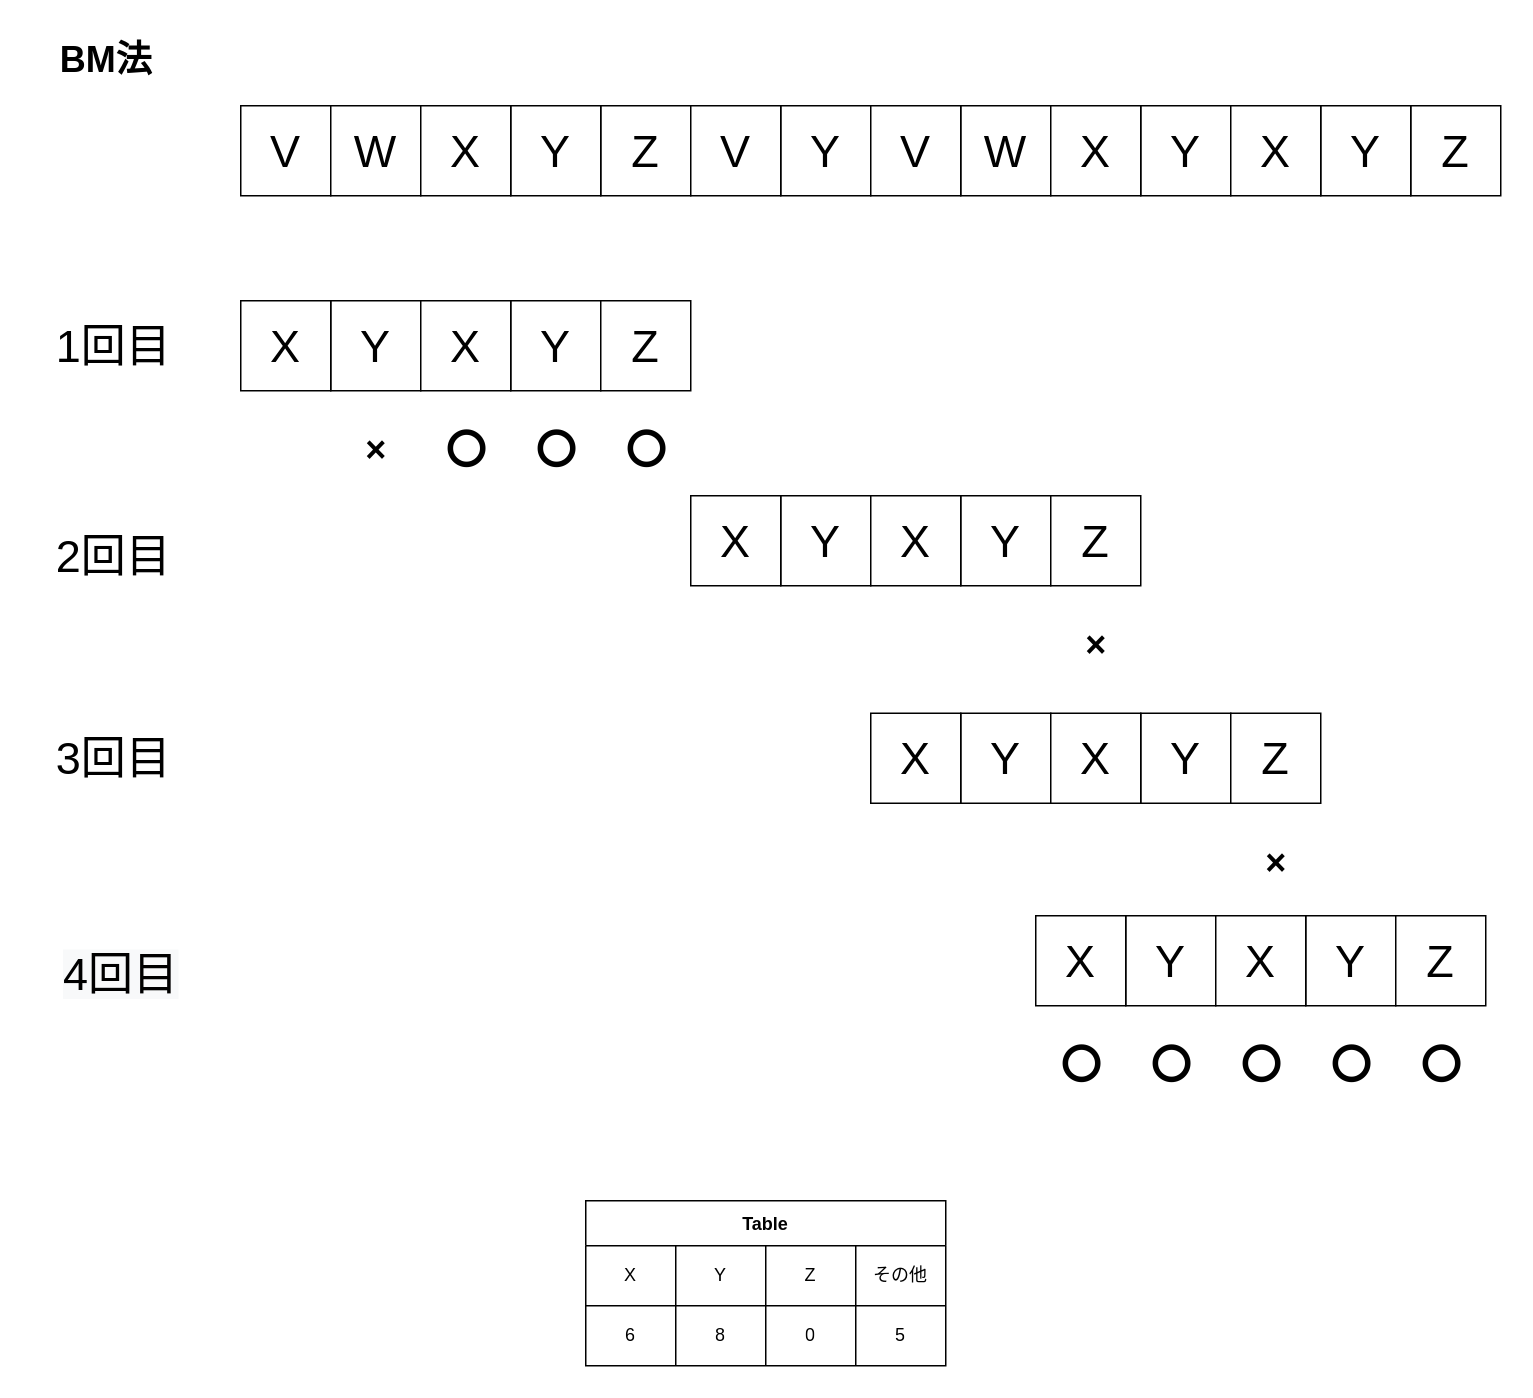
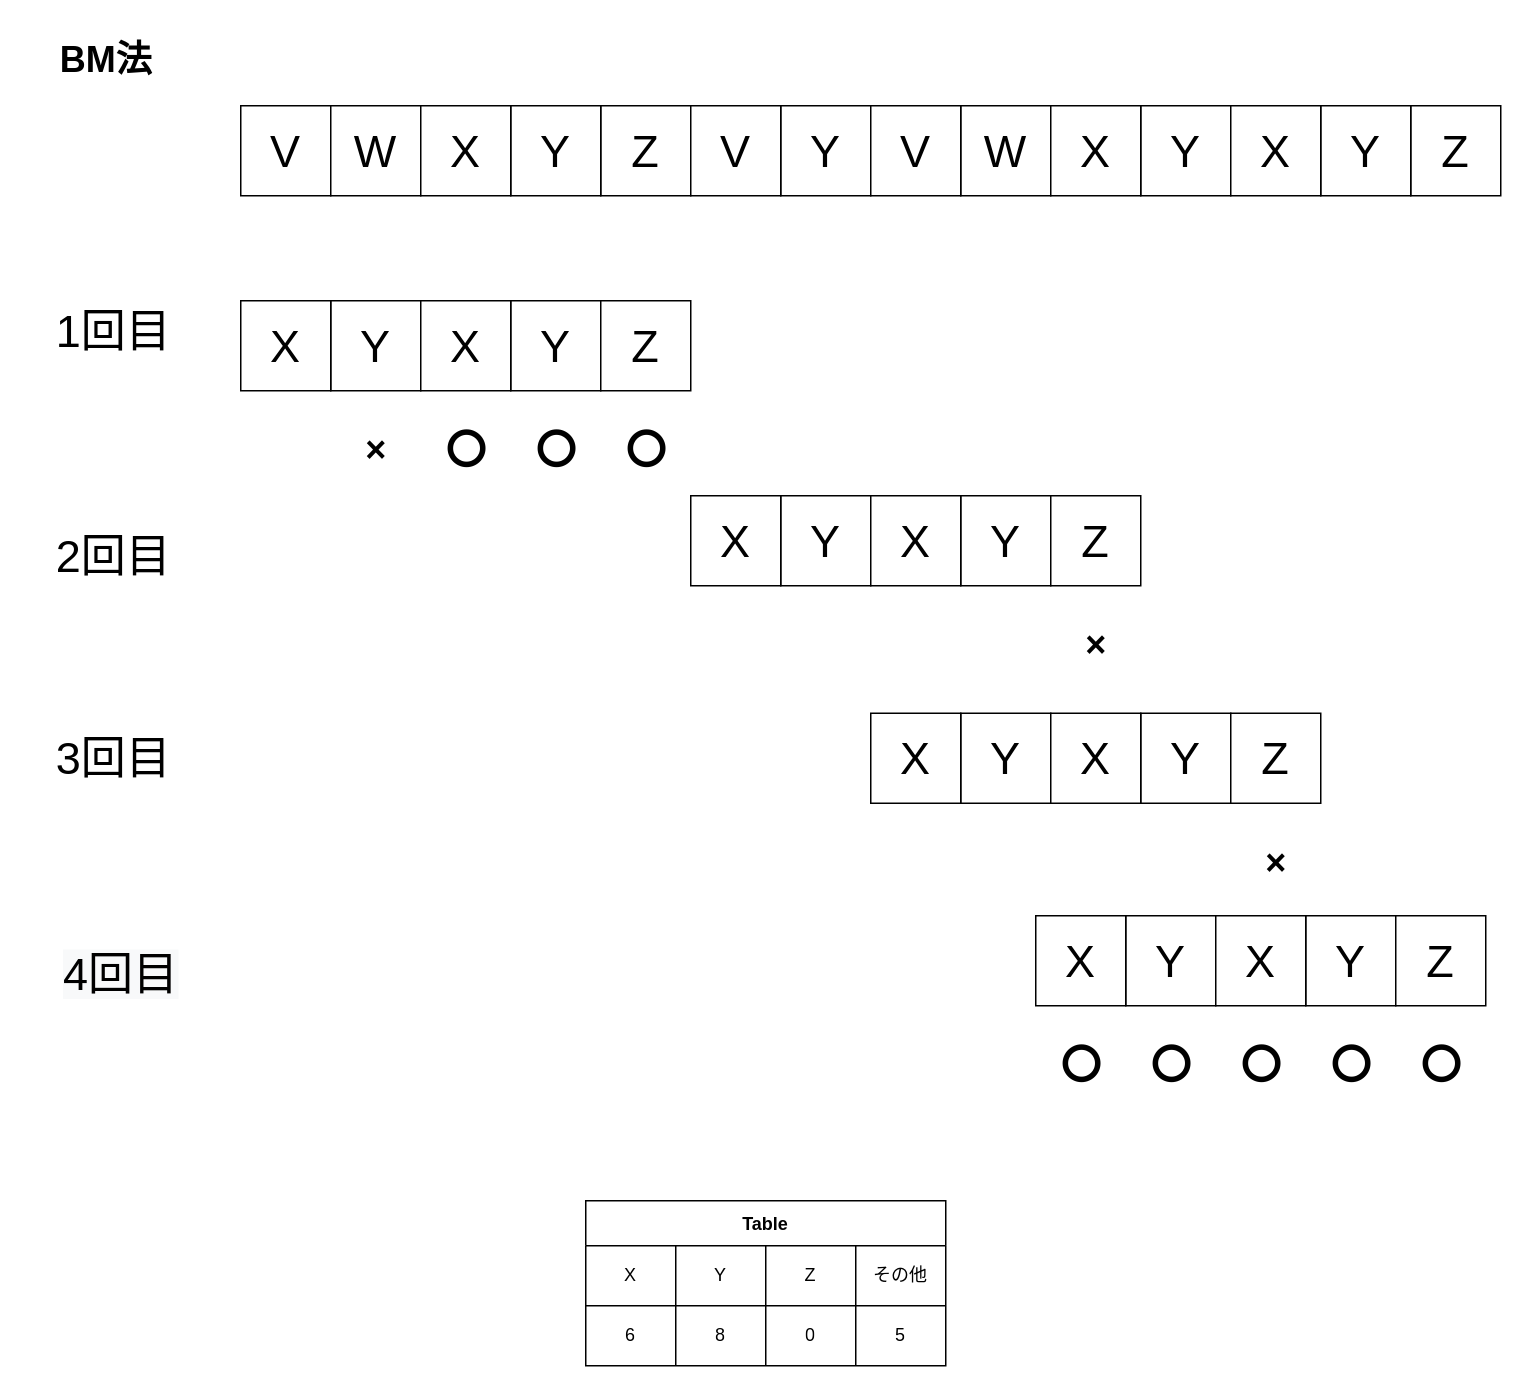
node "1回目": moved (113, 346) -> (113, 331)
